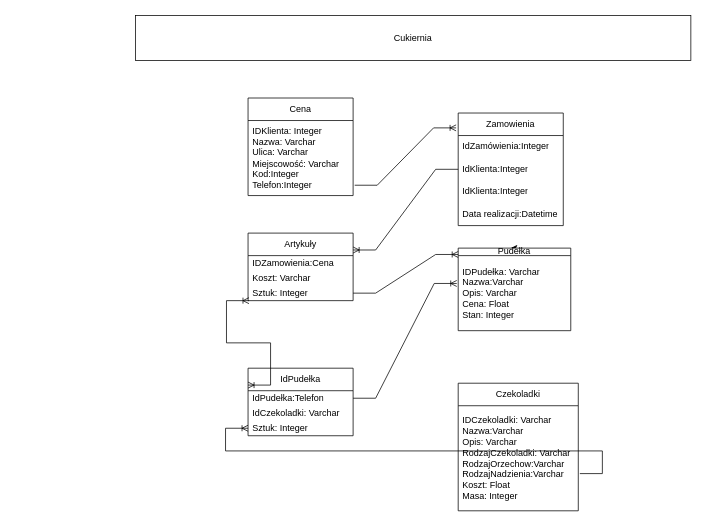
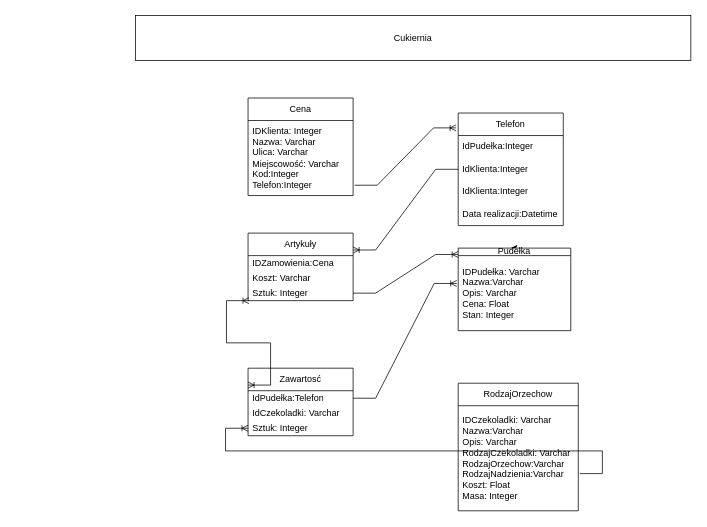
node "Zamowienia": label "Zamowienia" -> "Telefon"
node "IdZamówienia:Integer": label "IdZamówienia:Integer" -> "IdPudełka:Integer"
node "IdPudełka": label "IdPudełka" -> "Zawartosć"
node "Czekoladki": label "Czekoladki" -> "RodzajOrzechow"
